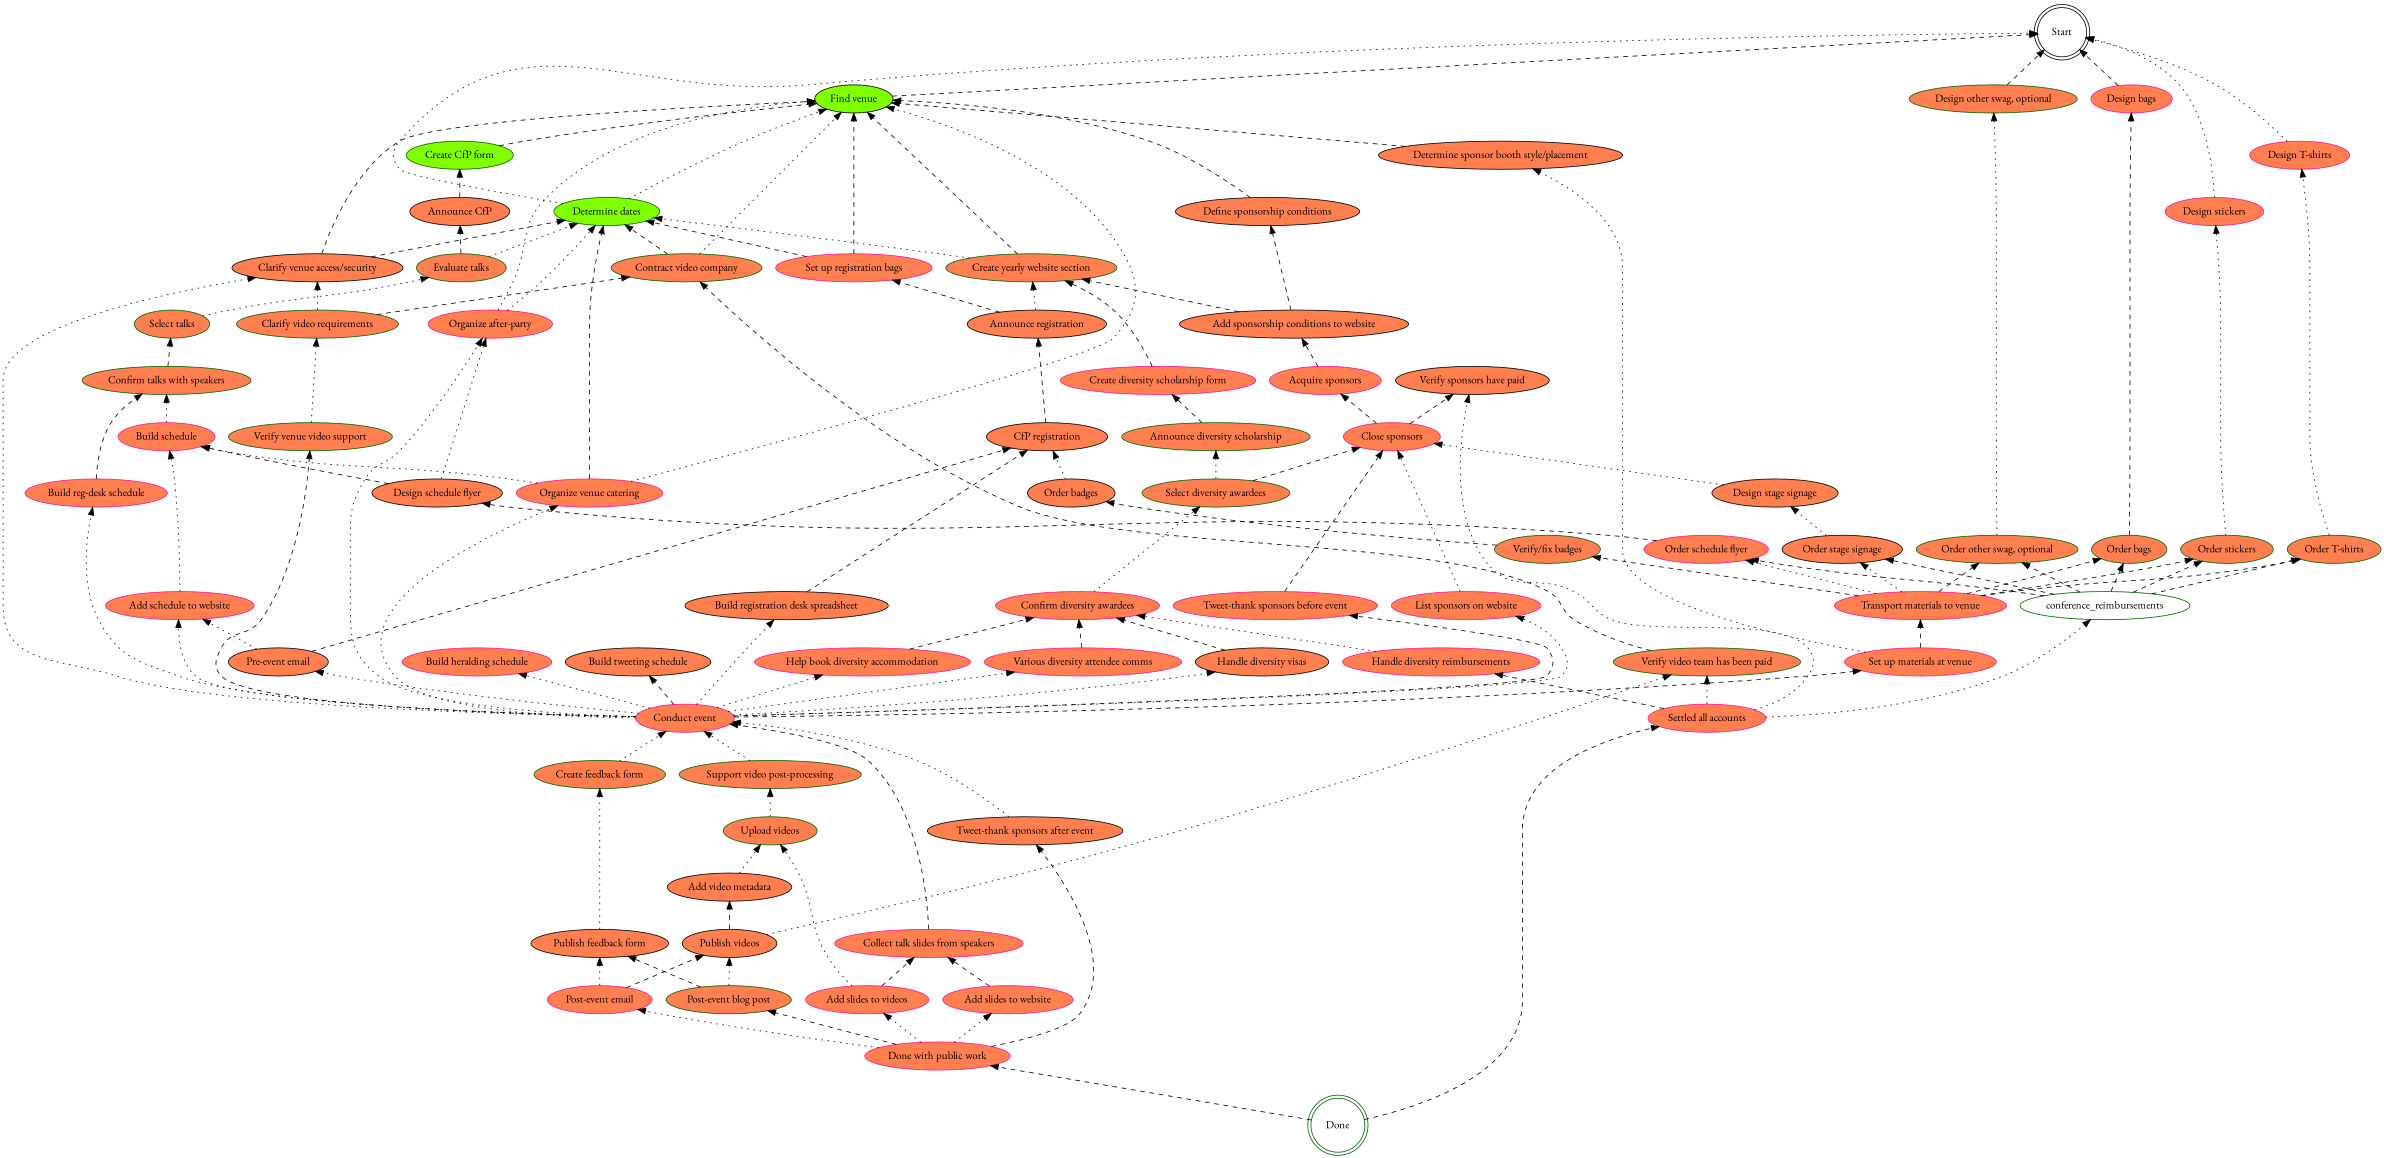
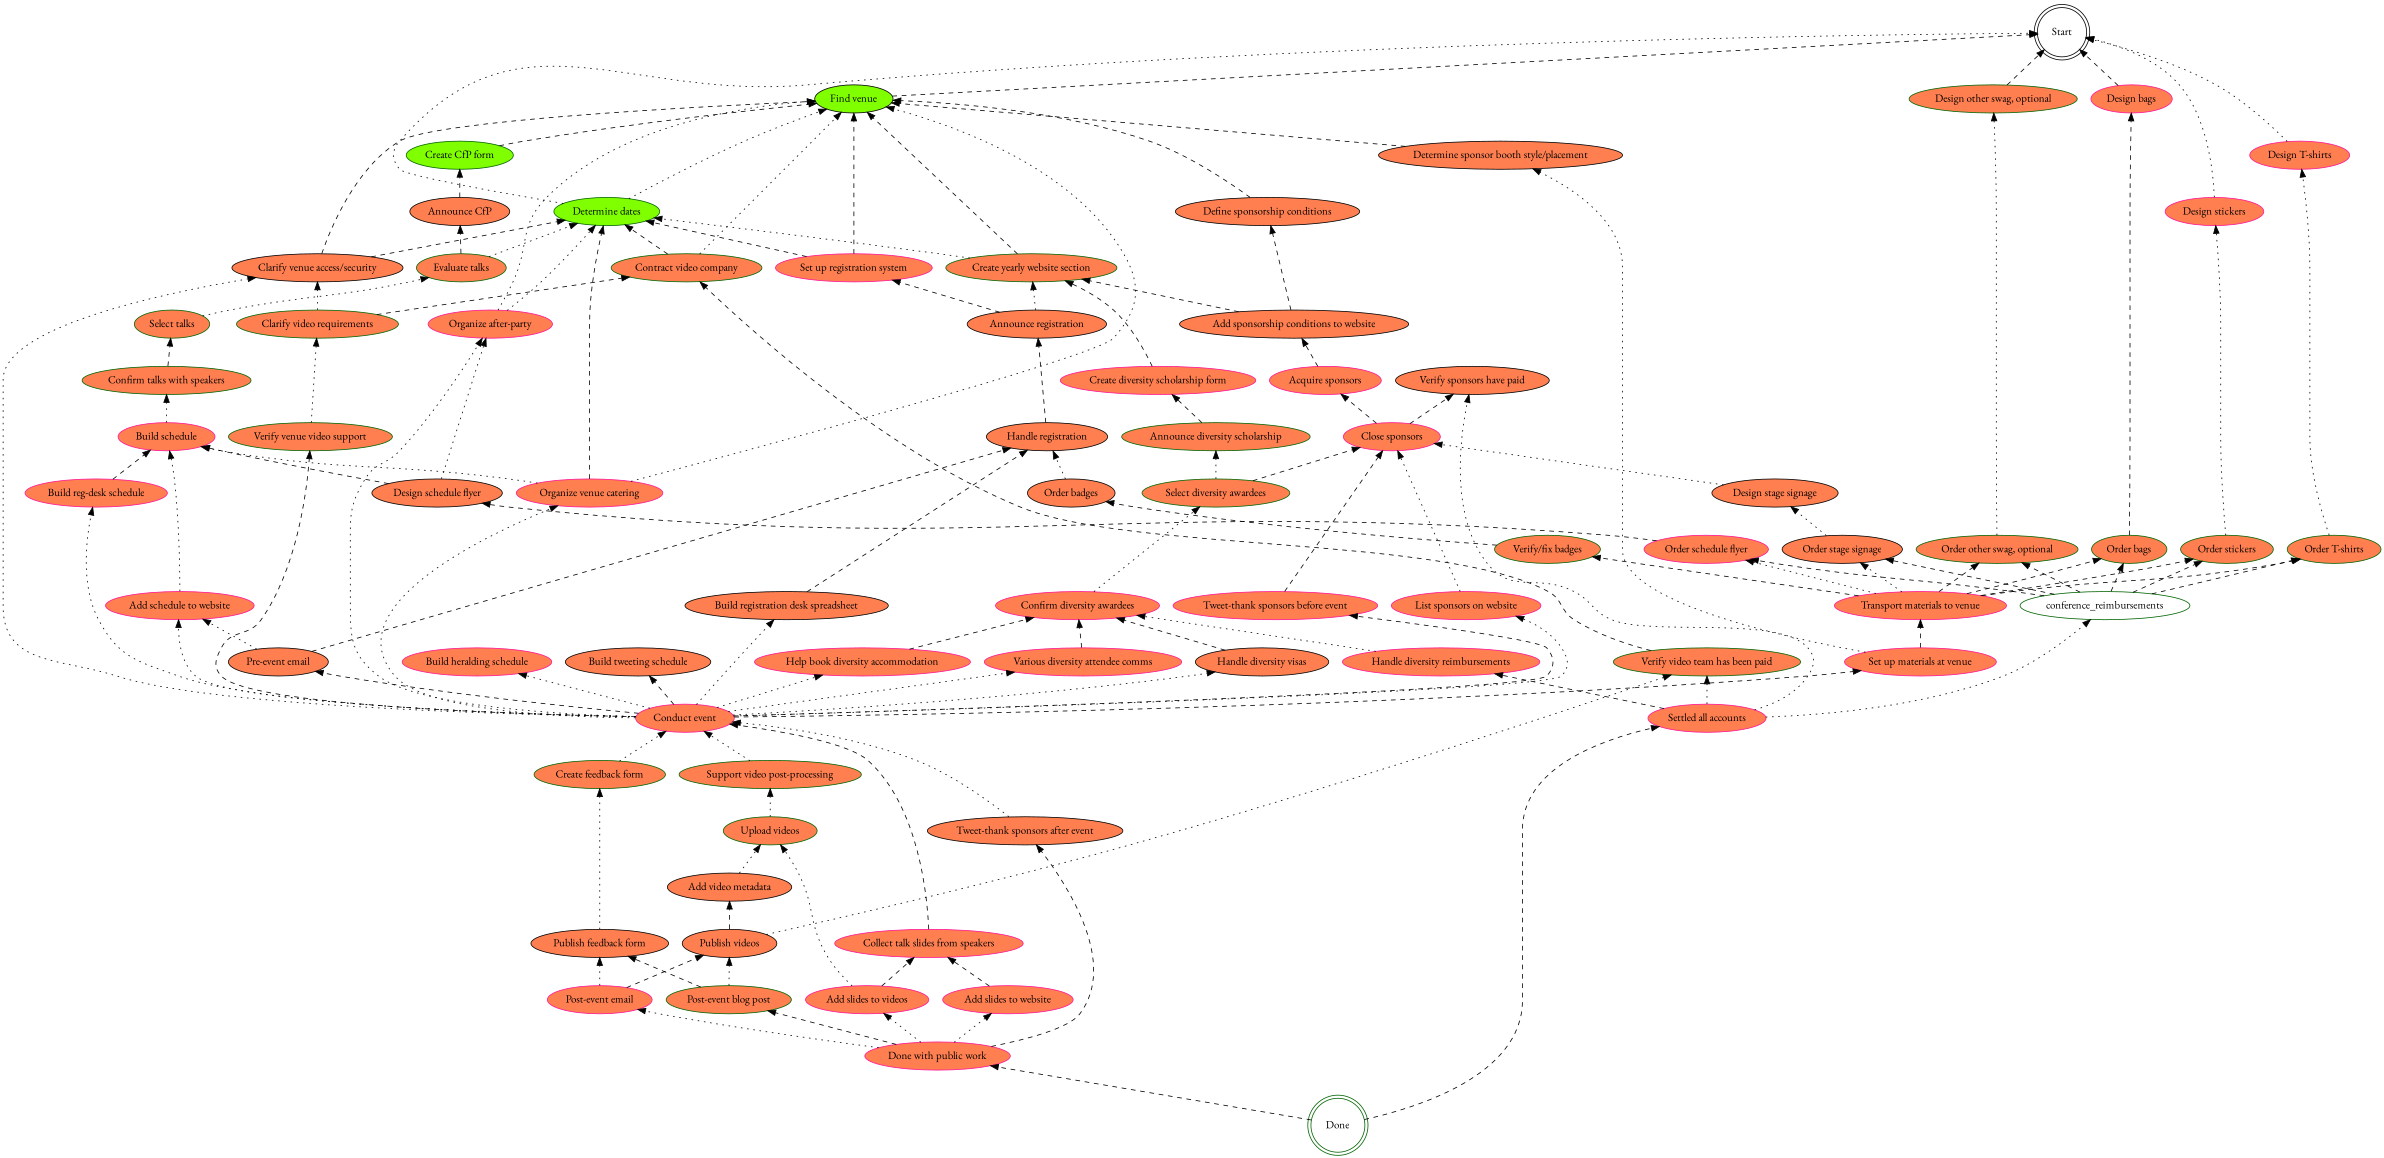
node "Set up registration bags": label "Set up registration bags" -> "Set up registration system"
edge "Build reg-desk schedule" -> "Confirm talks with speakers": now "Build reg-desk schedule" -> "Build schedule"
node "CfP registration": label "CfP registration" -> "Handle registration"
edge "Conduct event" -> "Pre-event email": style dotted -> dashed
